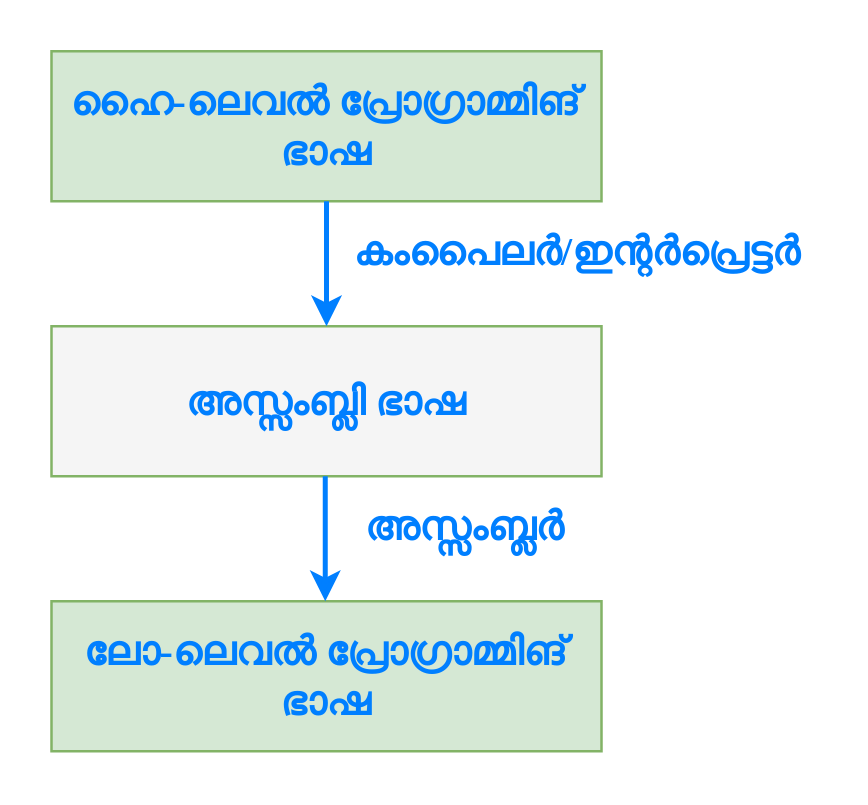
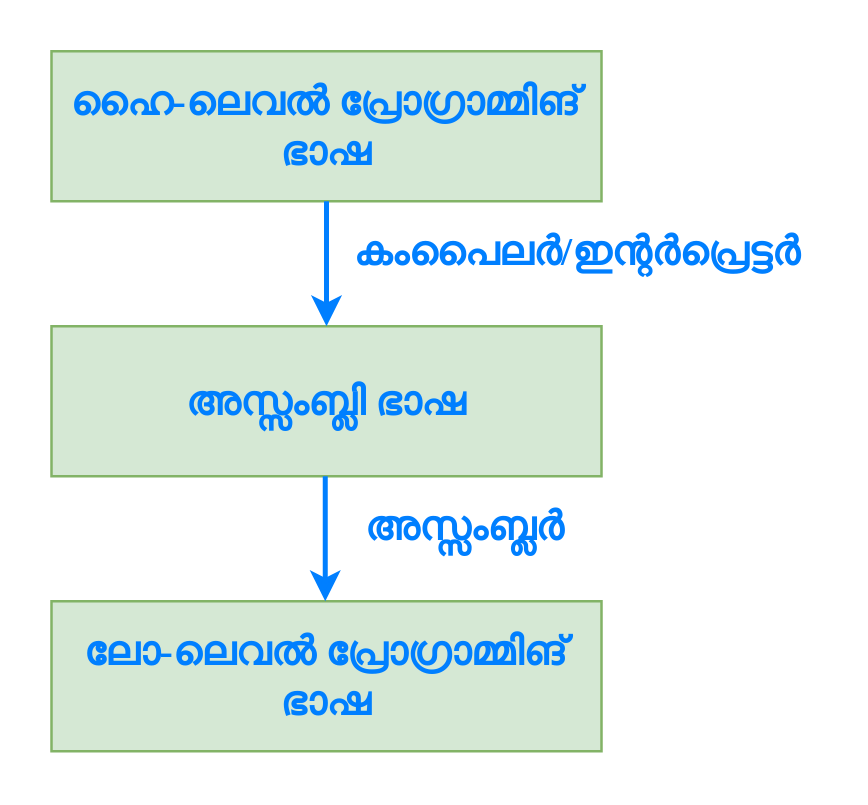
node "അസ്സംബ്ലി ഭാഷ": fillcolor #f5f5f5 -> #d5e8d4
